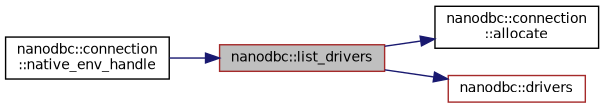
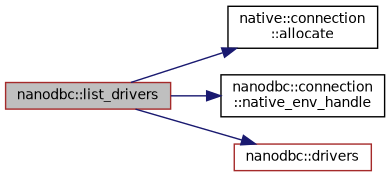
node "nanodbc::connection ::allocate": label "nanodbc::connection ::allocate" -> "native::connection ::allocate"
edge "nanodbc::connection ::native_env_handle" -> "nanodbc::list_drivers": reversed
